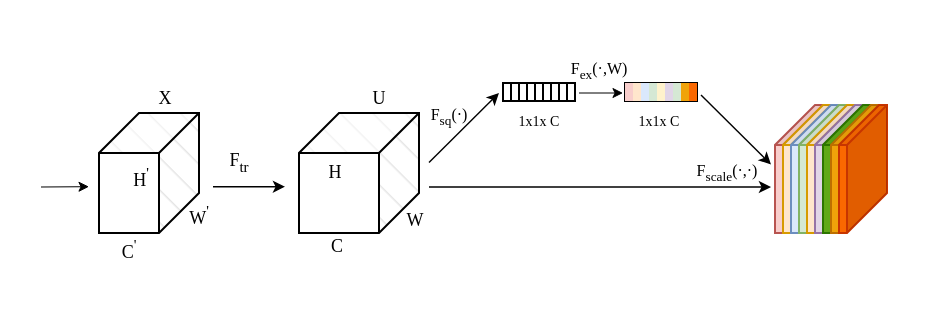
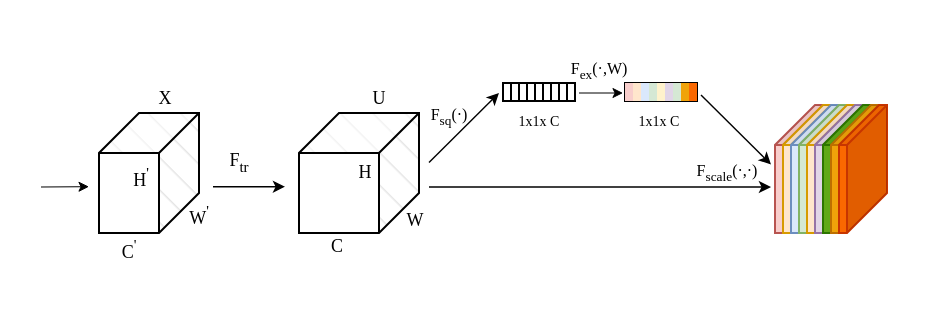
node "H": moved (335, 173) -> (365, 173)
